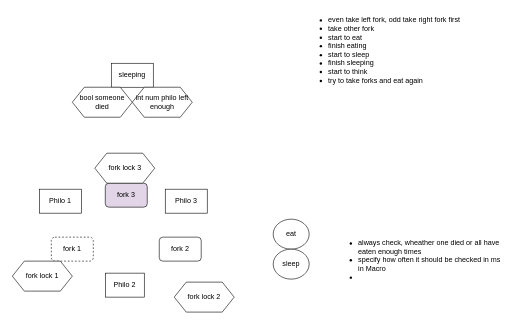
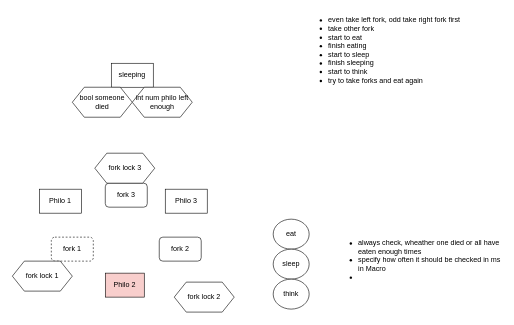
node "fork 3": fillcolor #e1d5e7 -> #ffffff
node "Philo 2": fillcolor #ffffff -> #f8cecc
node "think": added
